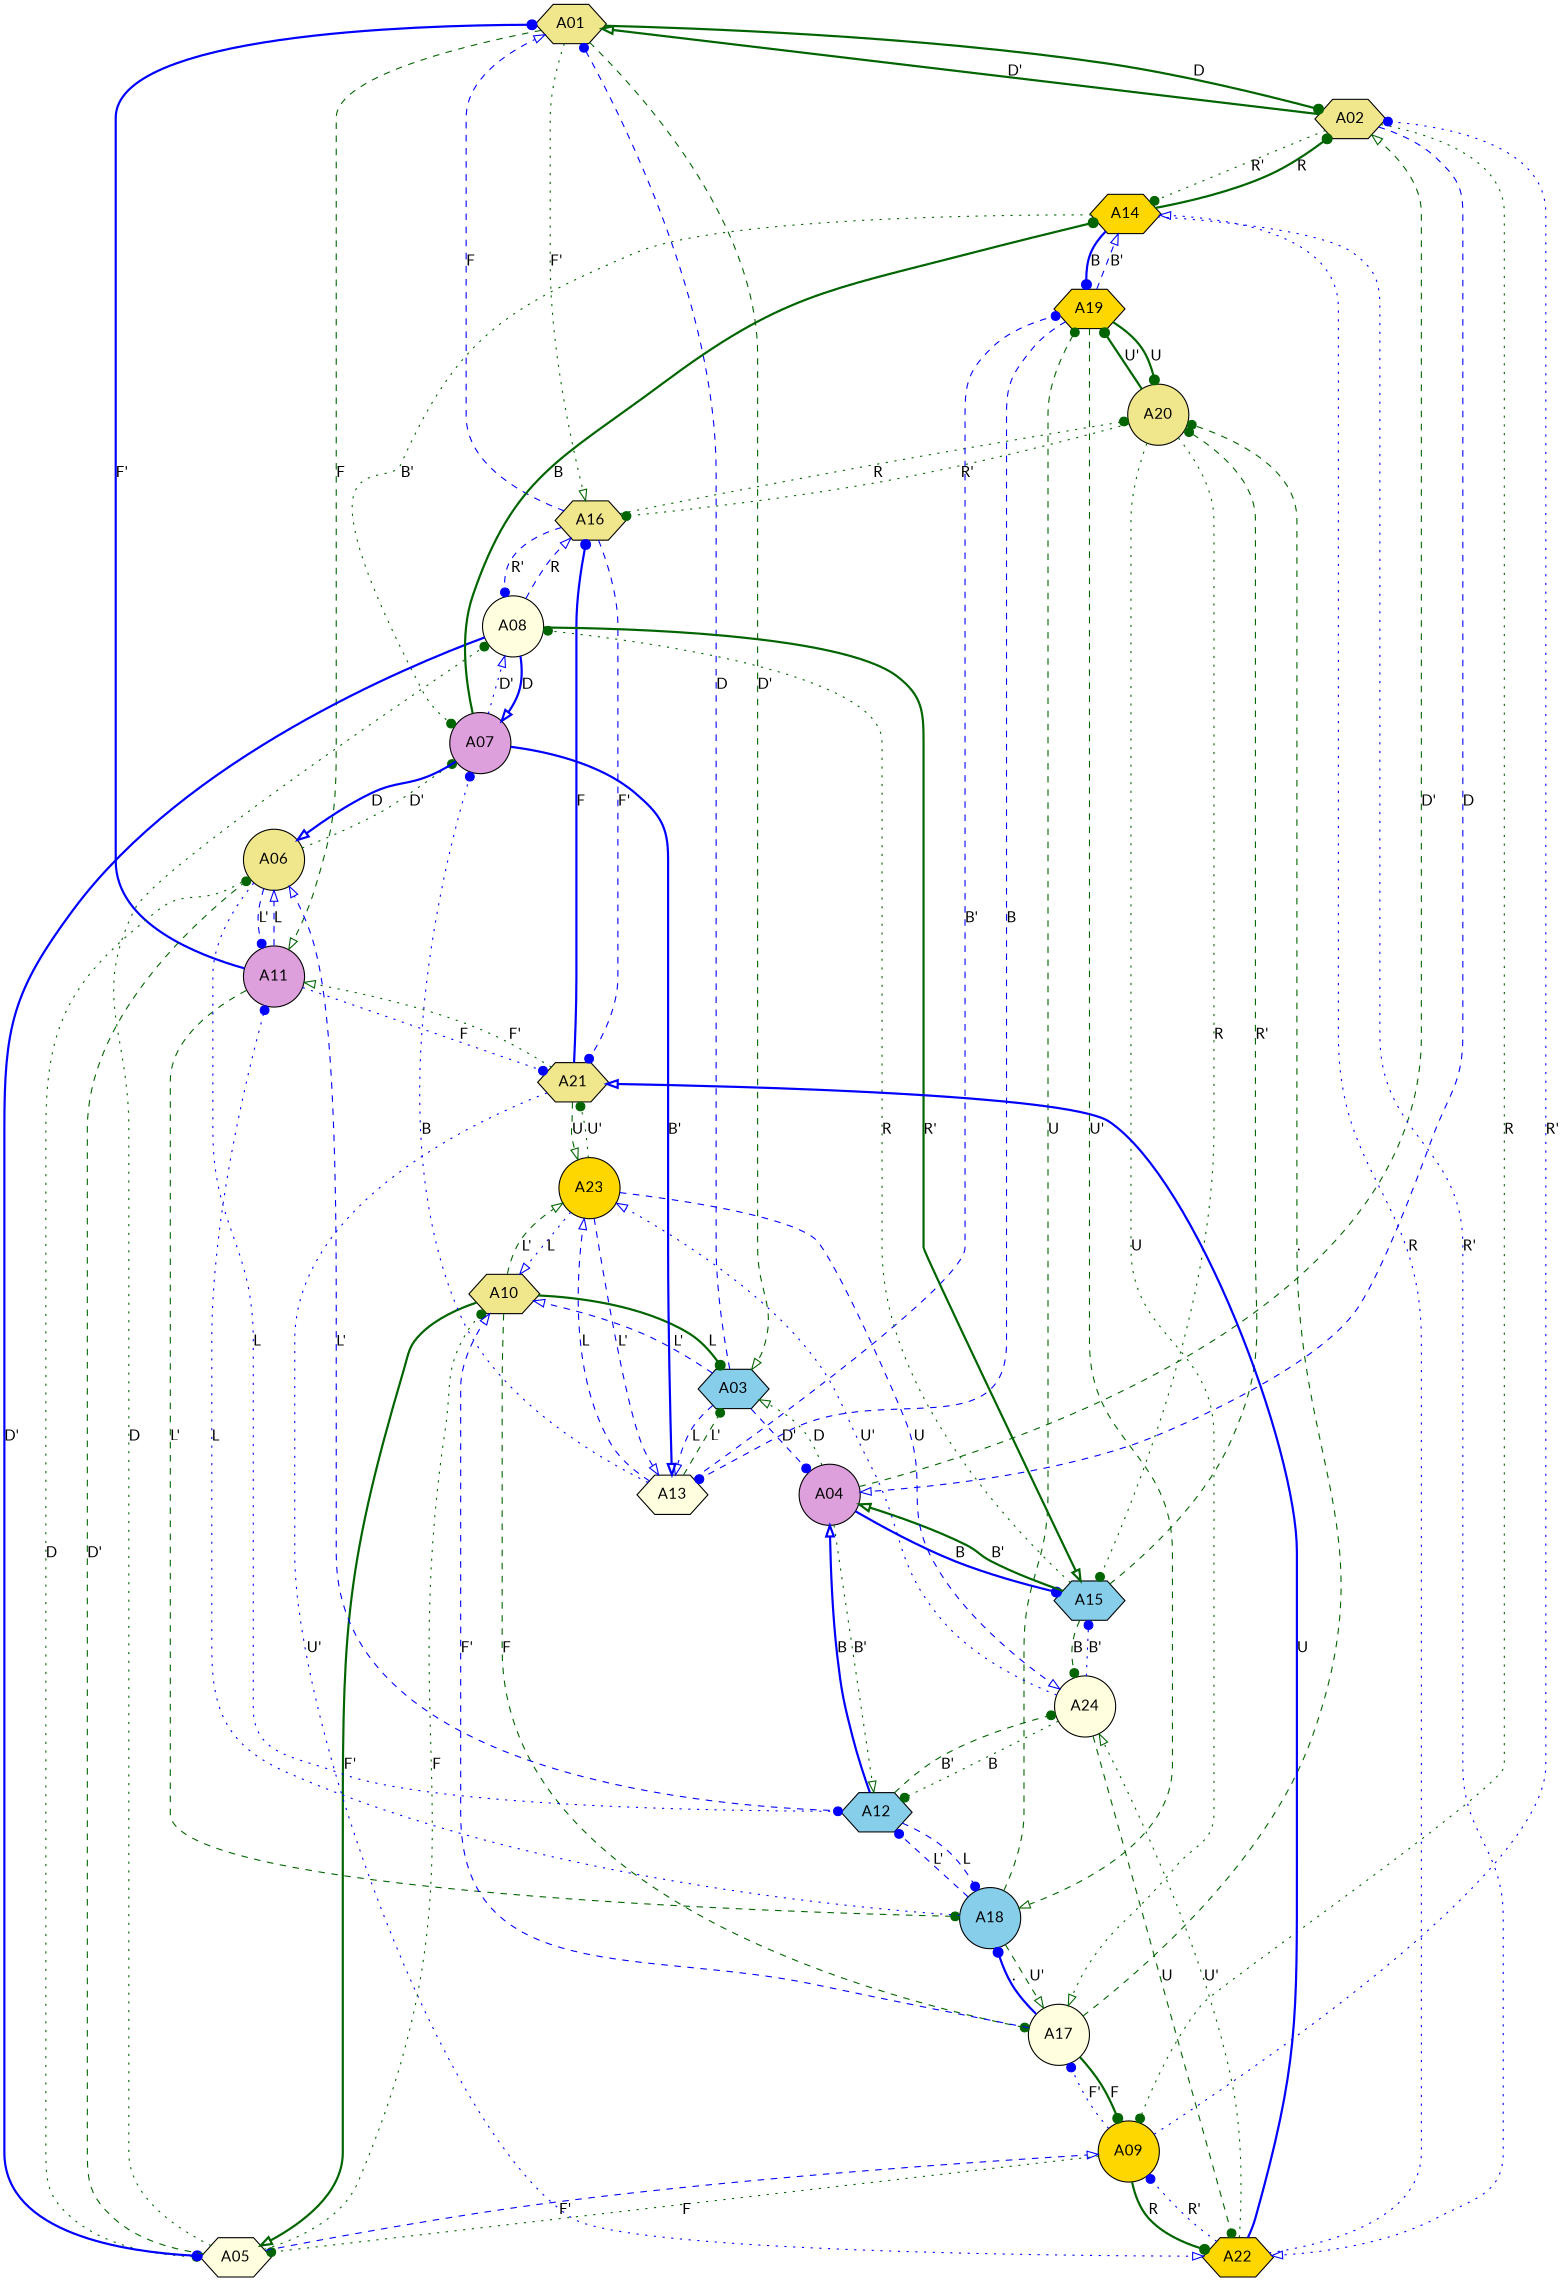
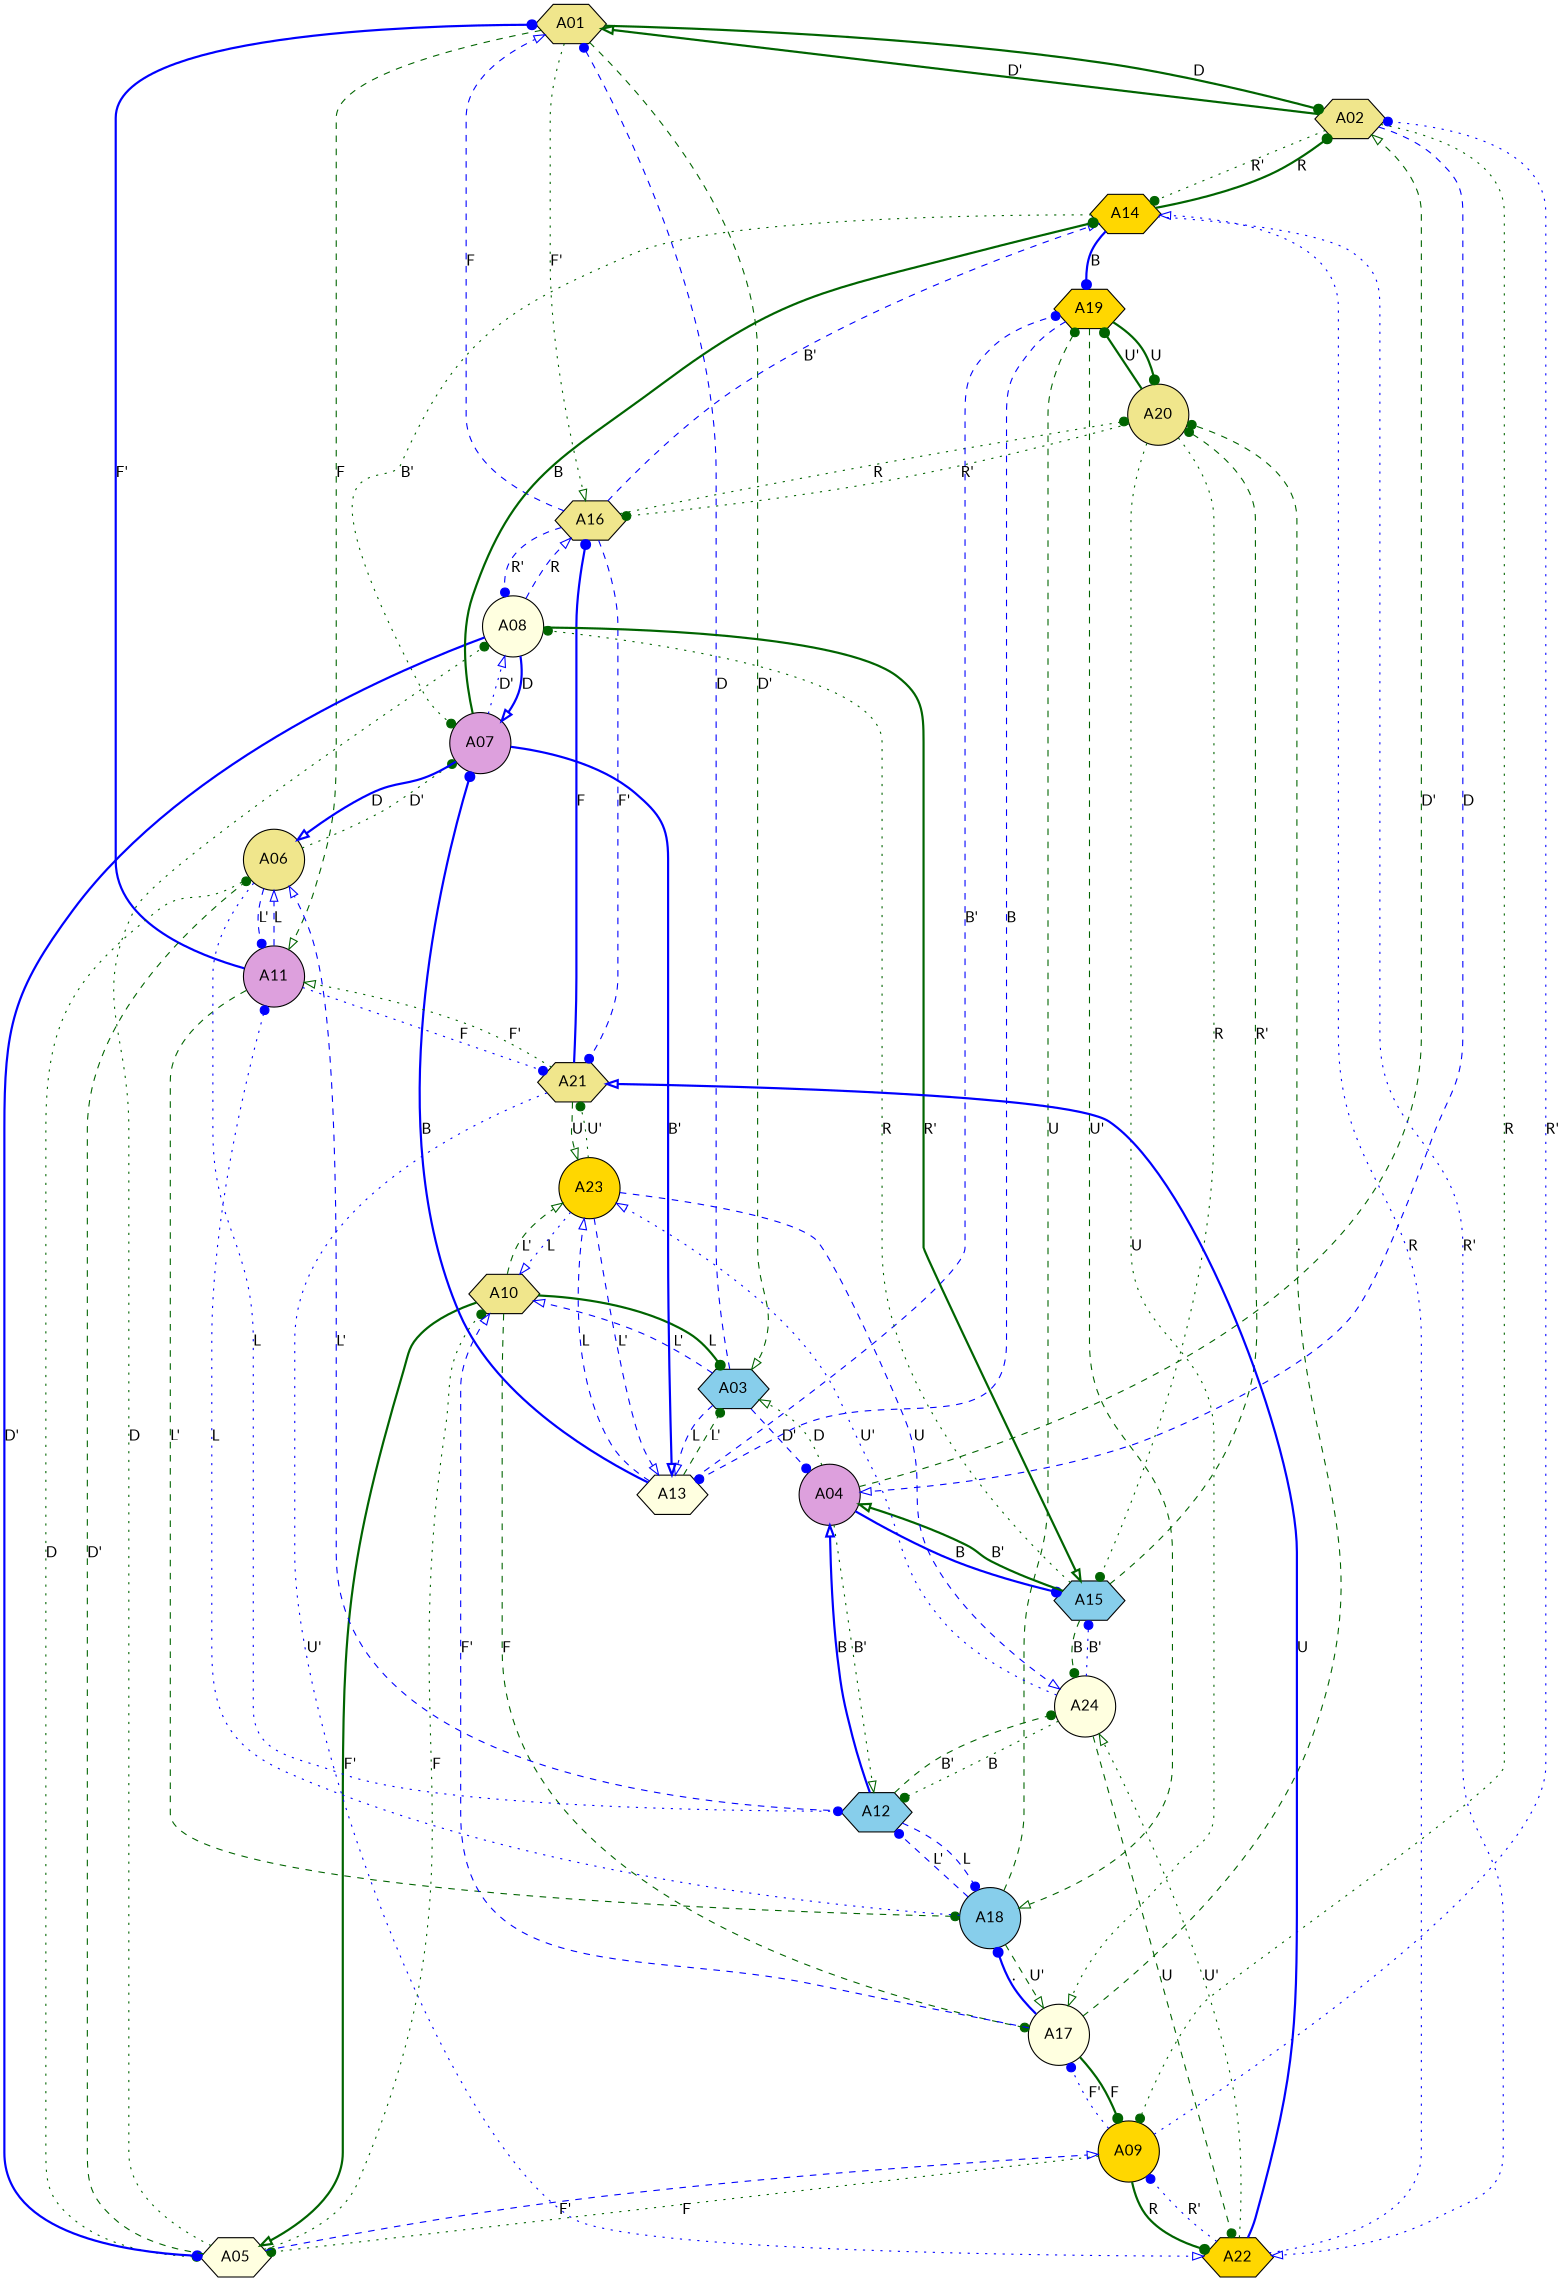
edge "A19" -> "A14": now "A16" -> "A14"
edge "A13" -> "A07": style dotted -> bold
